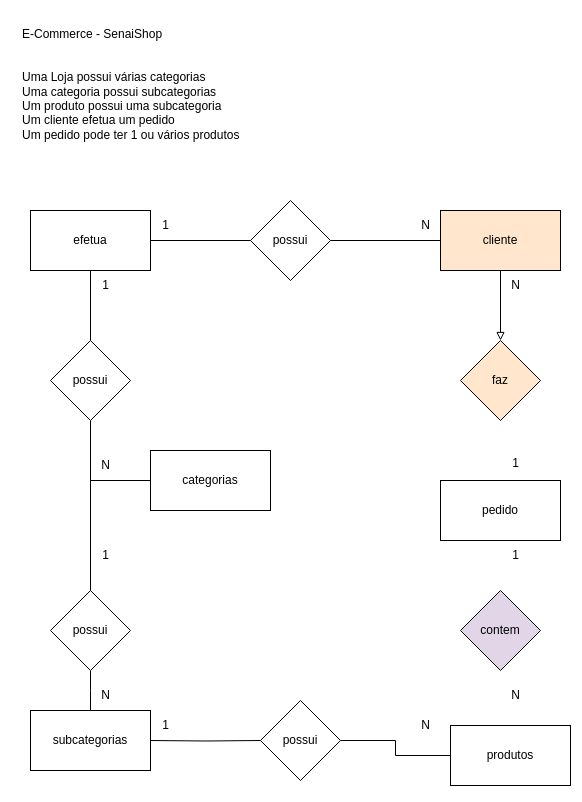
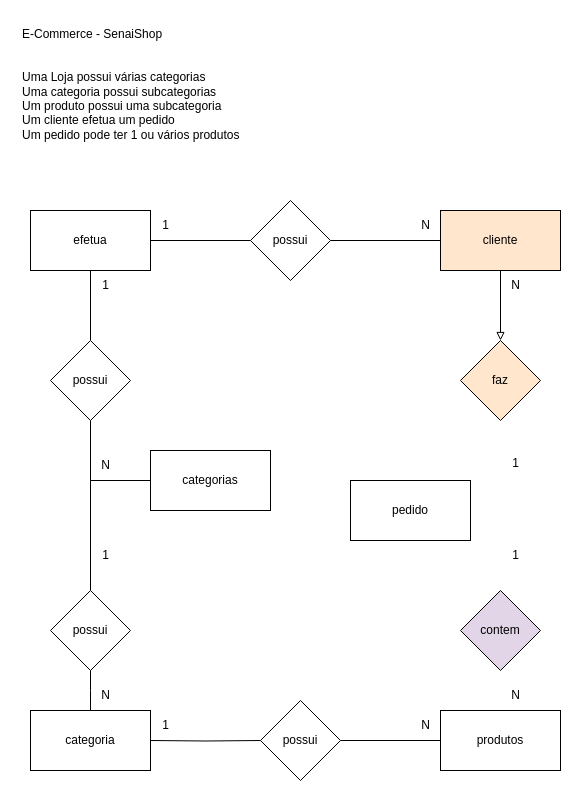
node "pedido": moved (501, 511) -> (411, 511)
node "subcategorias": label "subcategorias" -> "categoria"
node "produtos": moved (511, 756) -> (501, 741)
